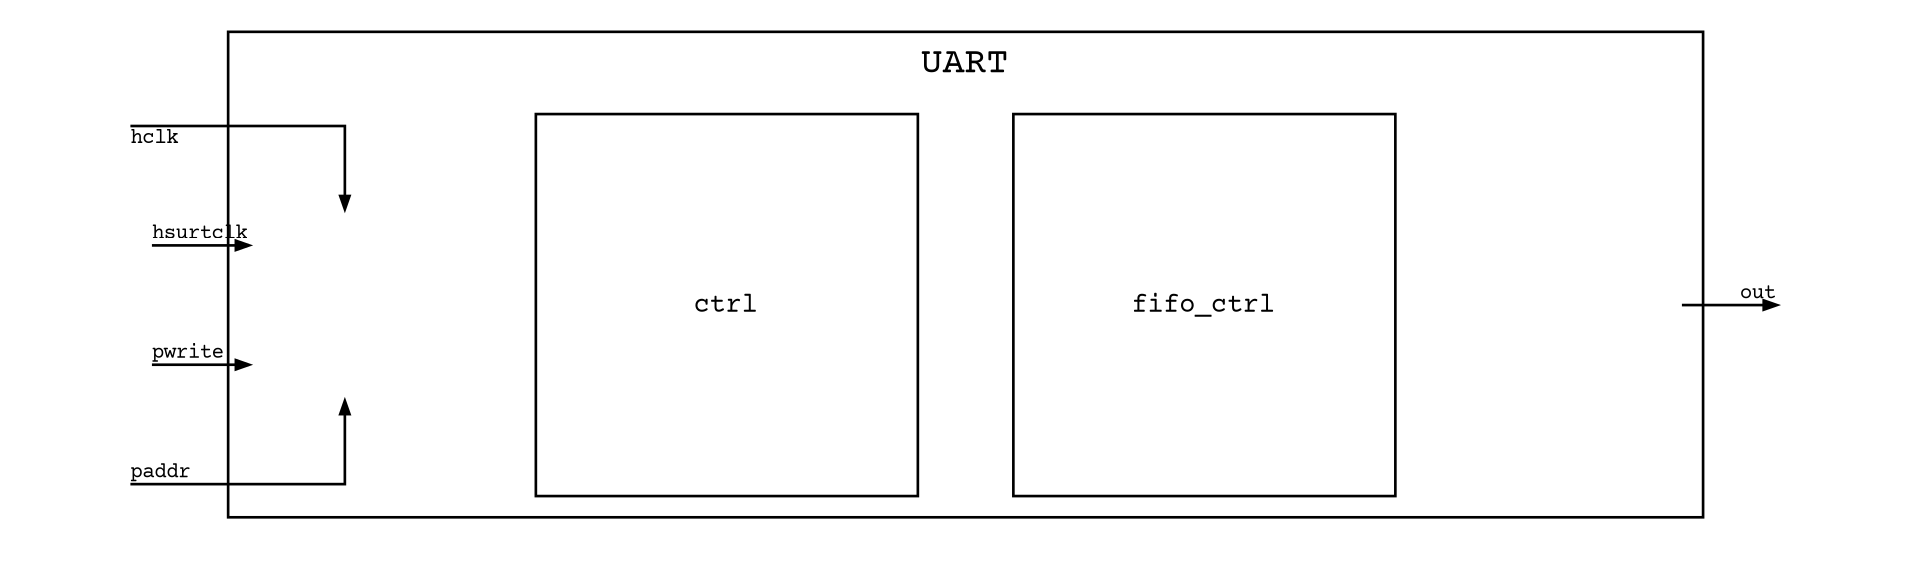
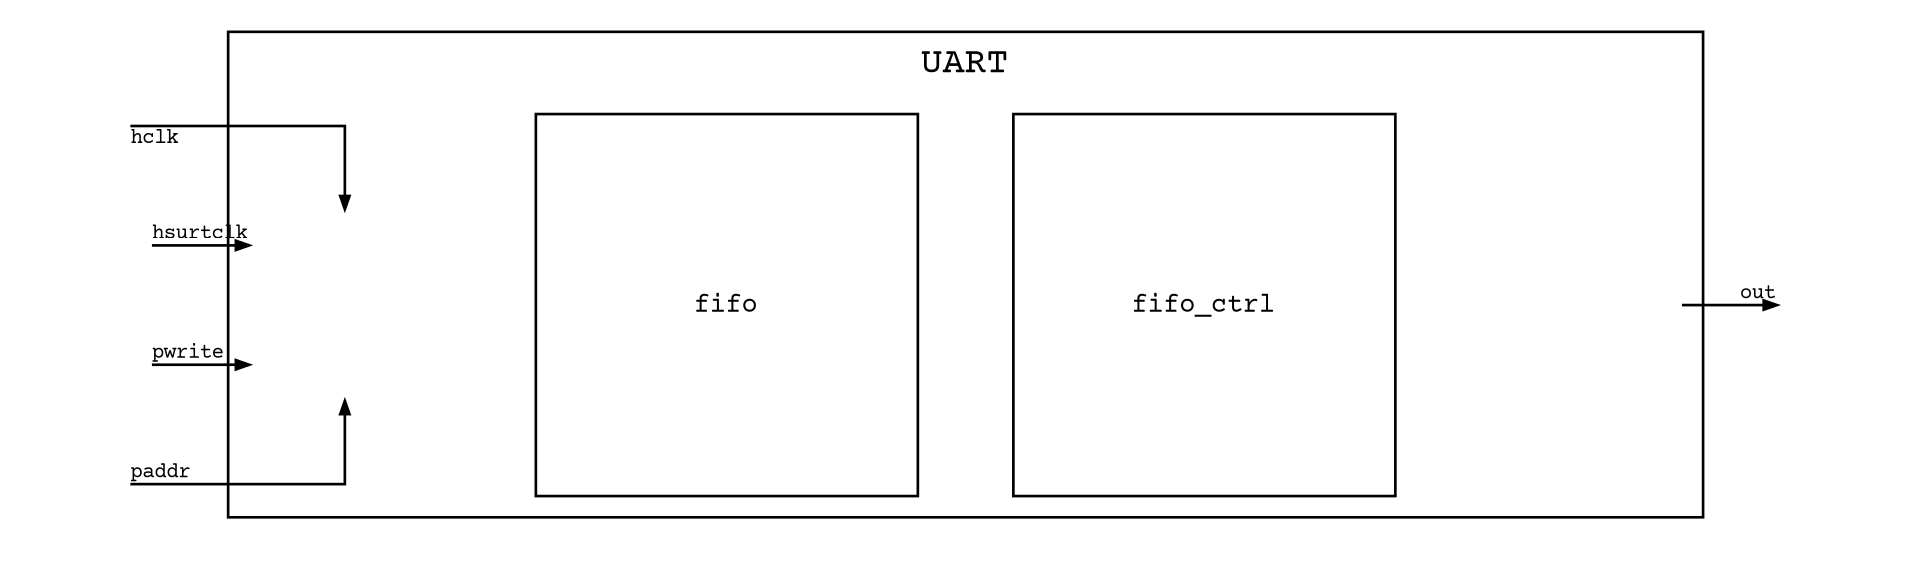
node "ctrl": label "ctrl" -> "fifo"
